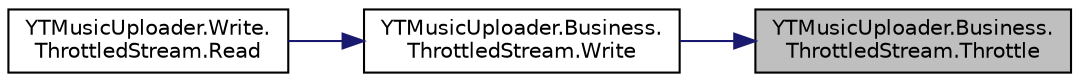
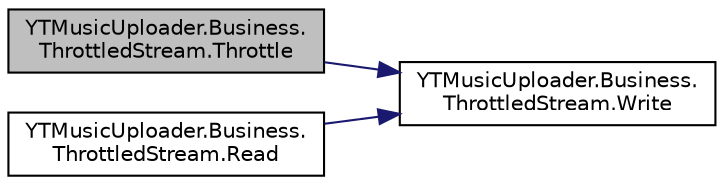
node "YTMusicUploader.Write. ThrottledStream.Read": label "YTMusicUploader.Write. ThrottledStream.Read" -> "YTMusicUploader.Business. ThrottledStream.Read"
edge "YTMusicUploader.Business. ThrottledStream.Write" -> "YTMusicUploader.Business. ThrottledStream.Throttle": reversed
